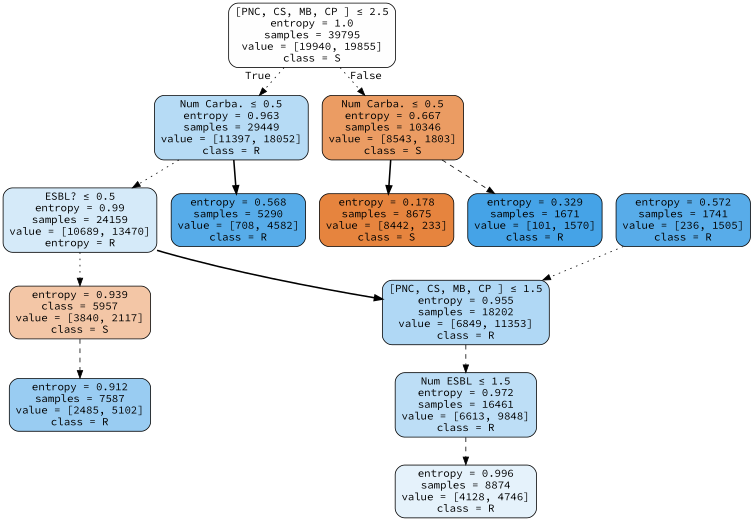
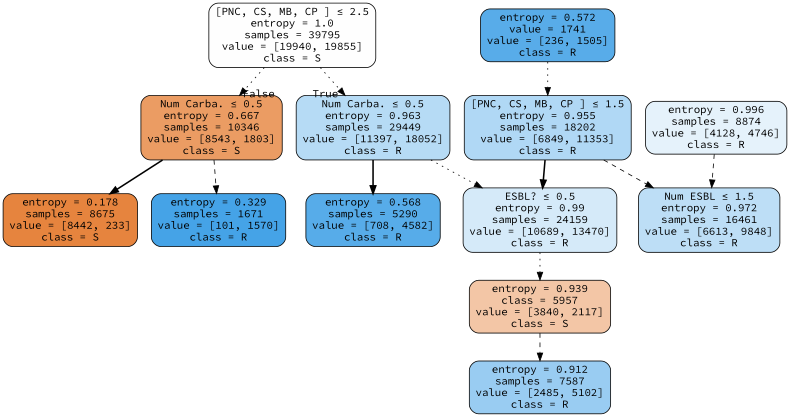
node "entropy = 0.572": text "samples = 1741" -> "value = 1741"
node "ESBL? ≤ 0.5": text "entropy = R" -> "class = R"
edge "ESBL? ≤ 0.5" -> "[PNC, CS, MB, CP ] ≤ 1.5": reversed
edge "Num ESBL ≤ 1.5" -> "entropy = 0.996": reversed
